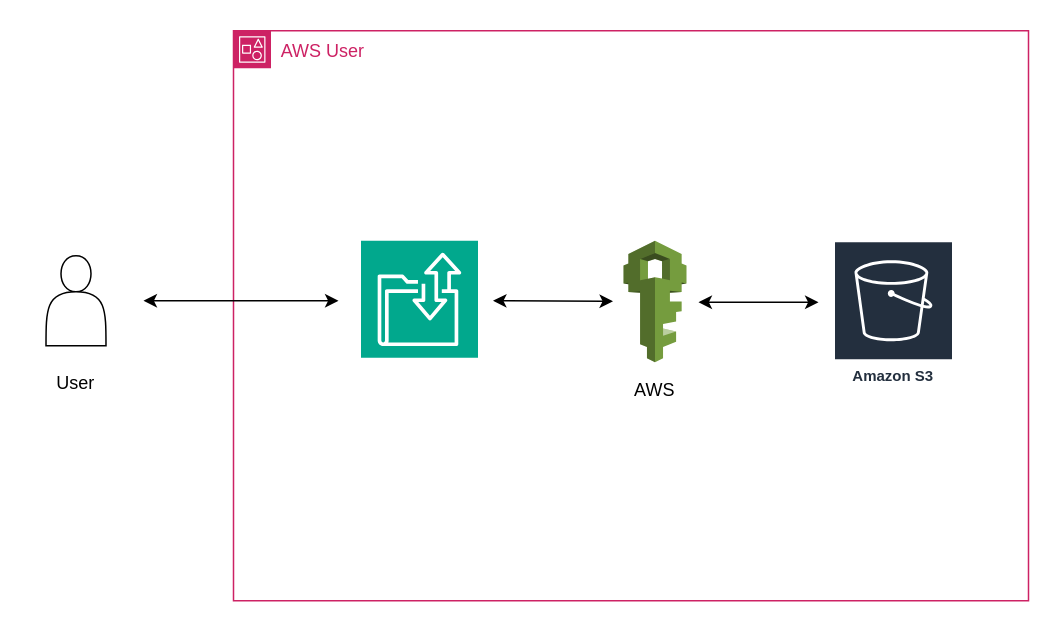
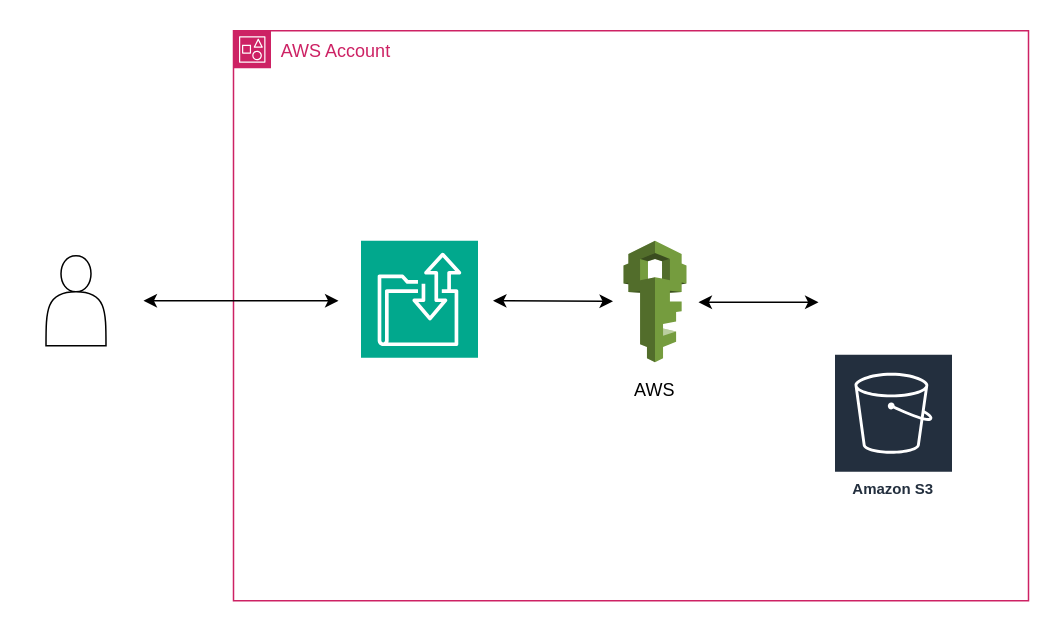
node "AWS User": label "AWS User" -> "AWS Account"
node "Amazon S3": moved (893, 316) -> (893, 428)
node "User": removed
